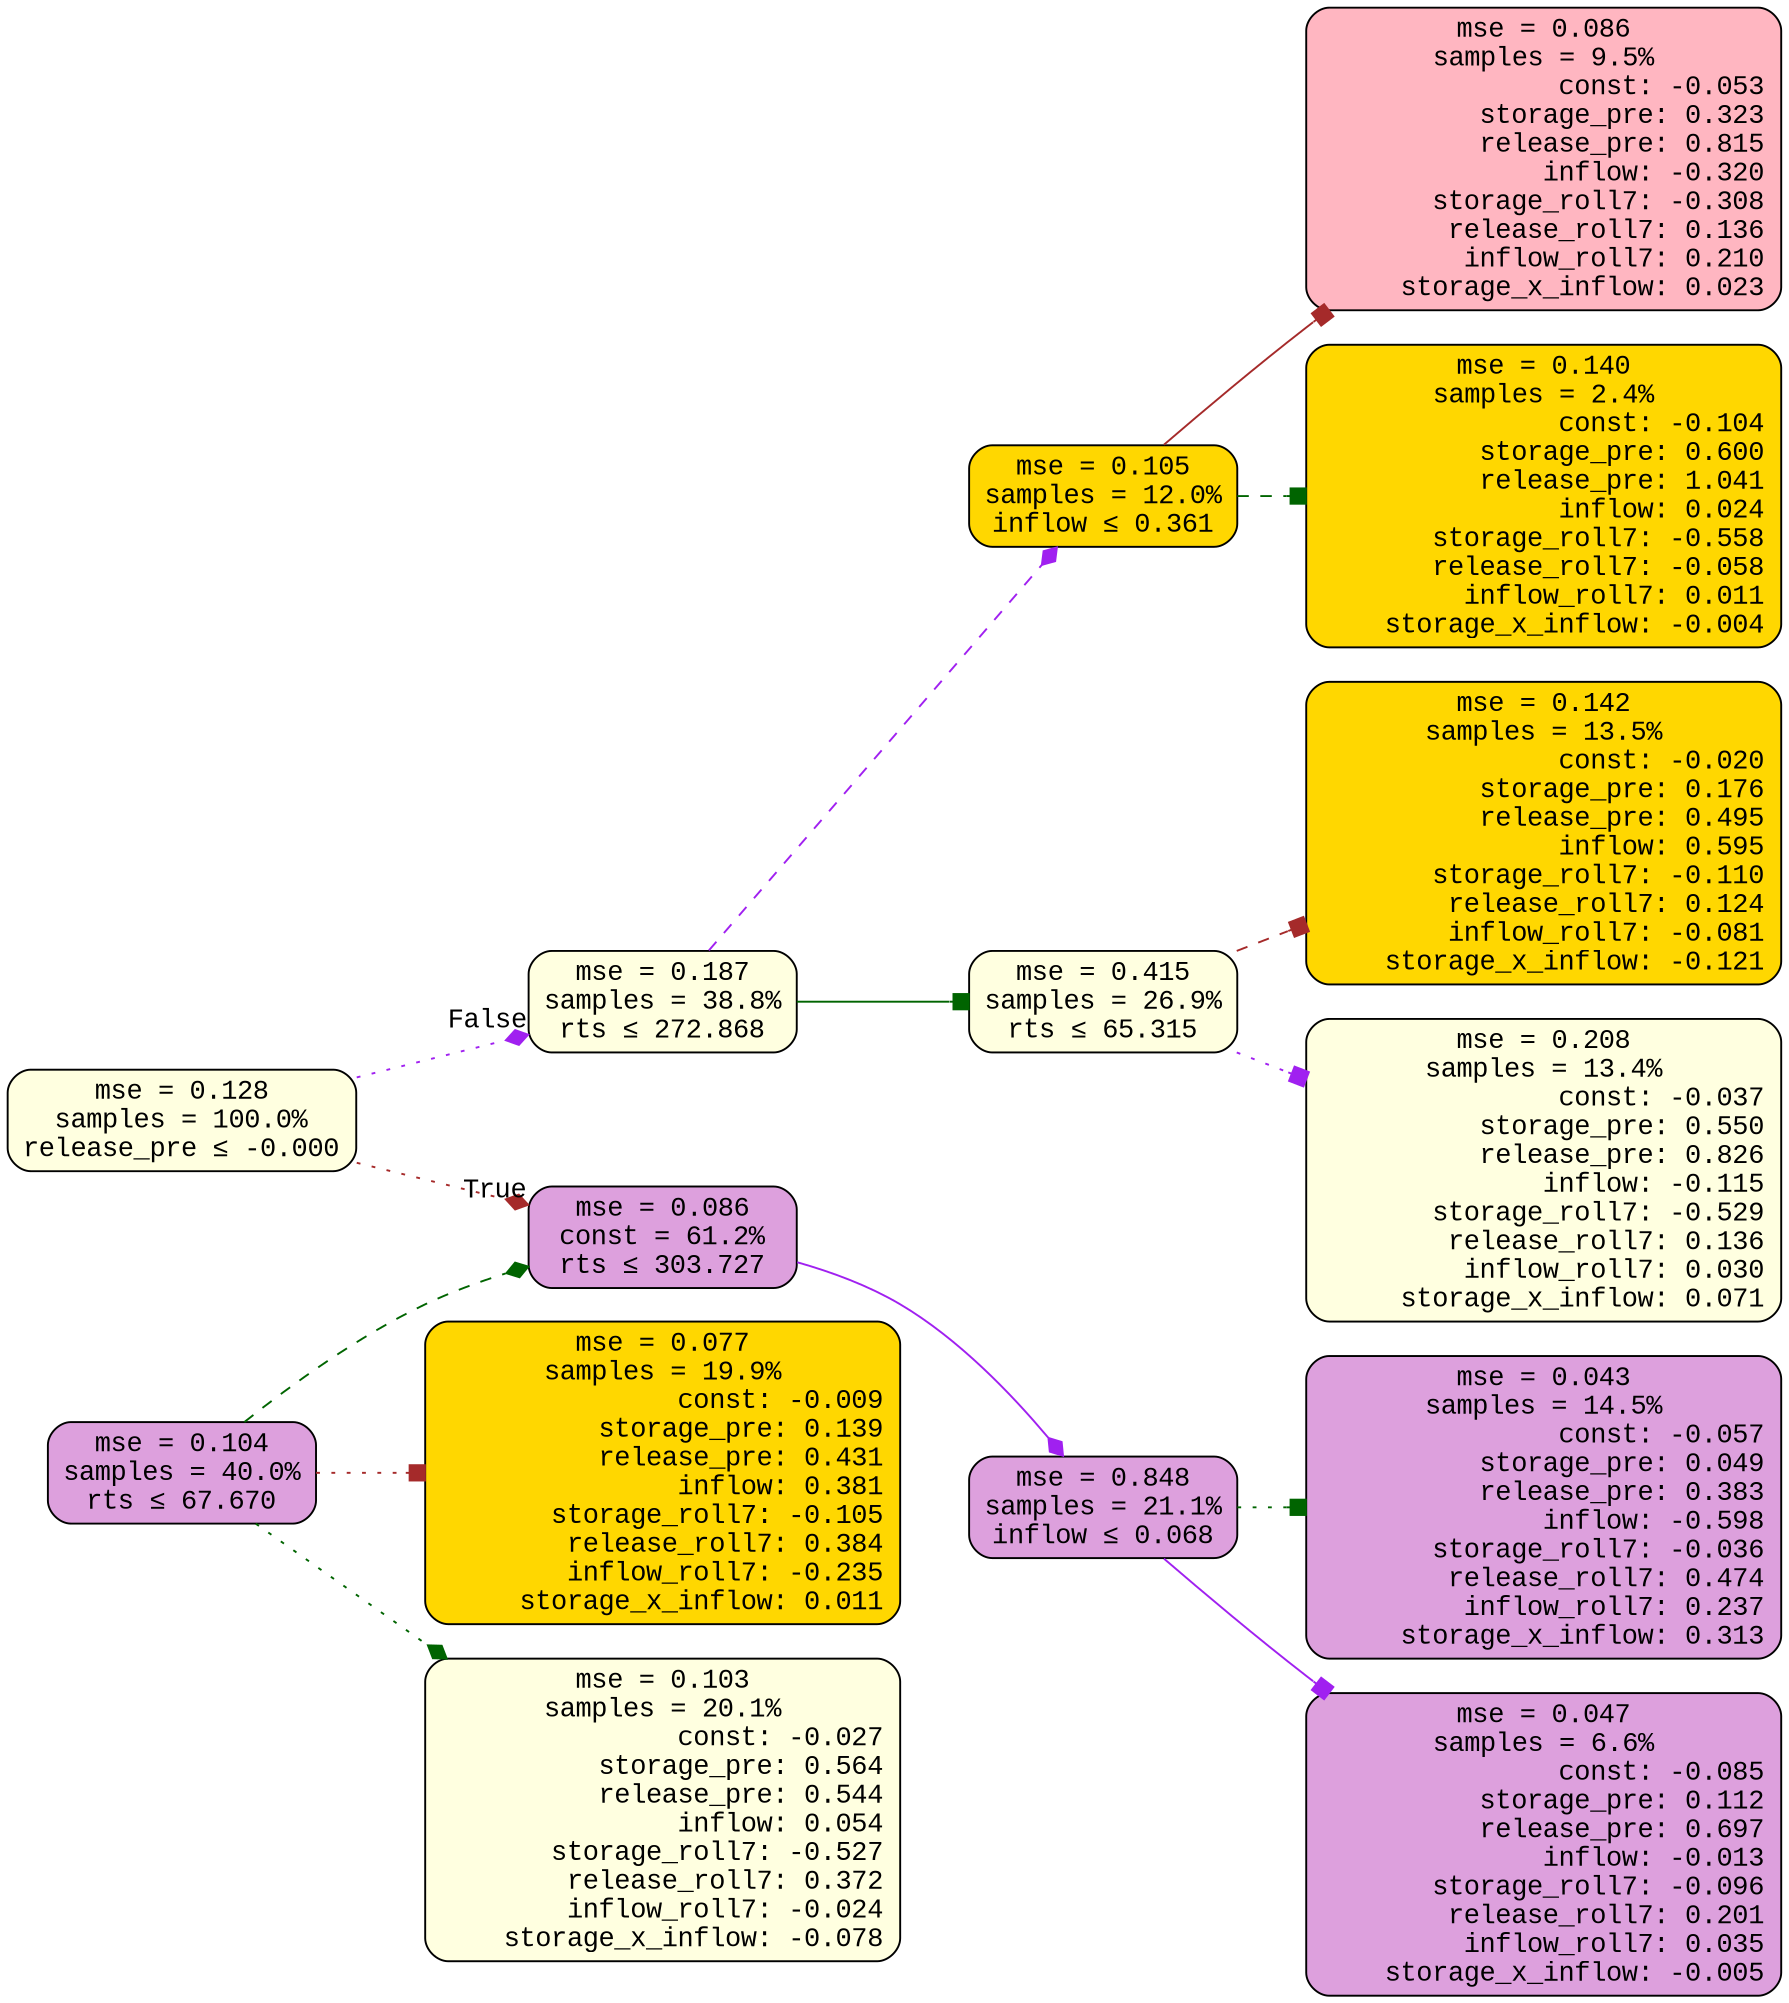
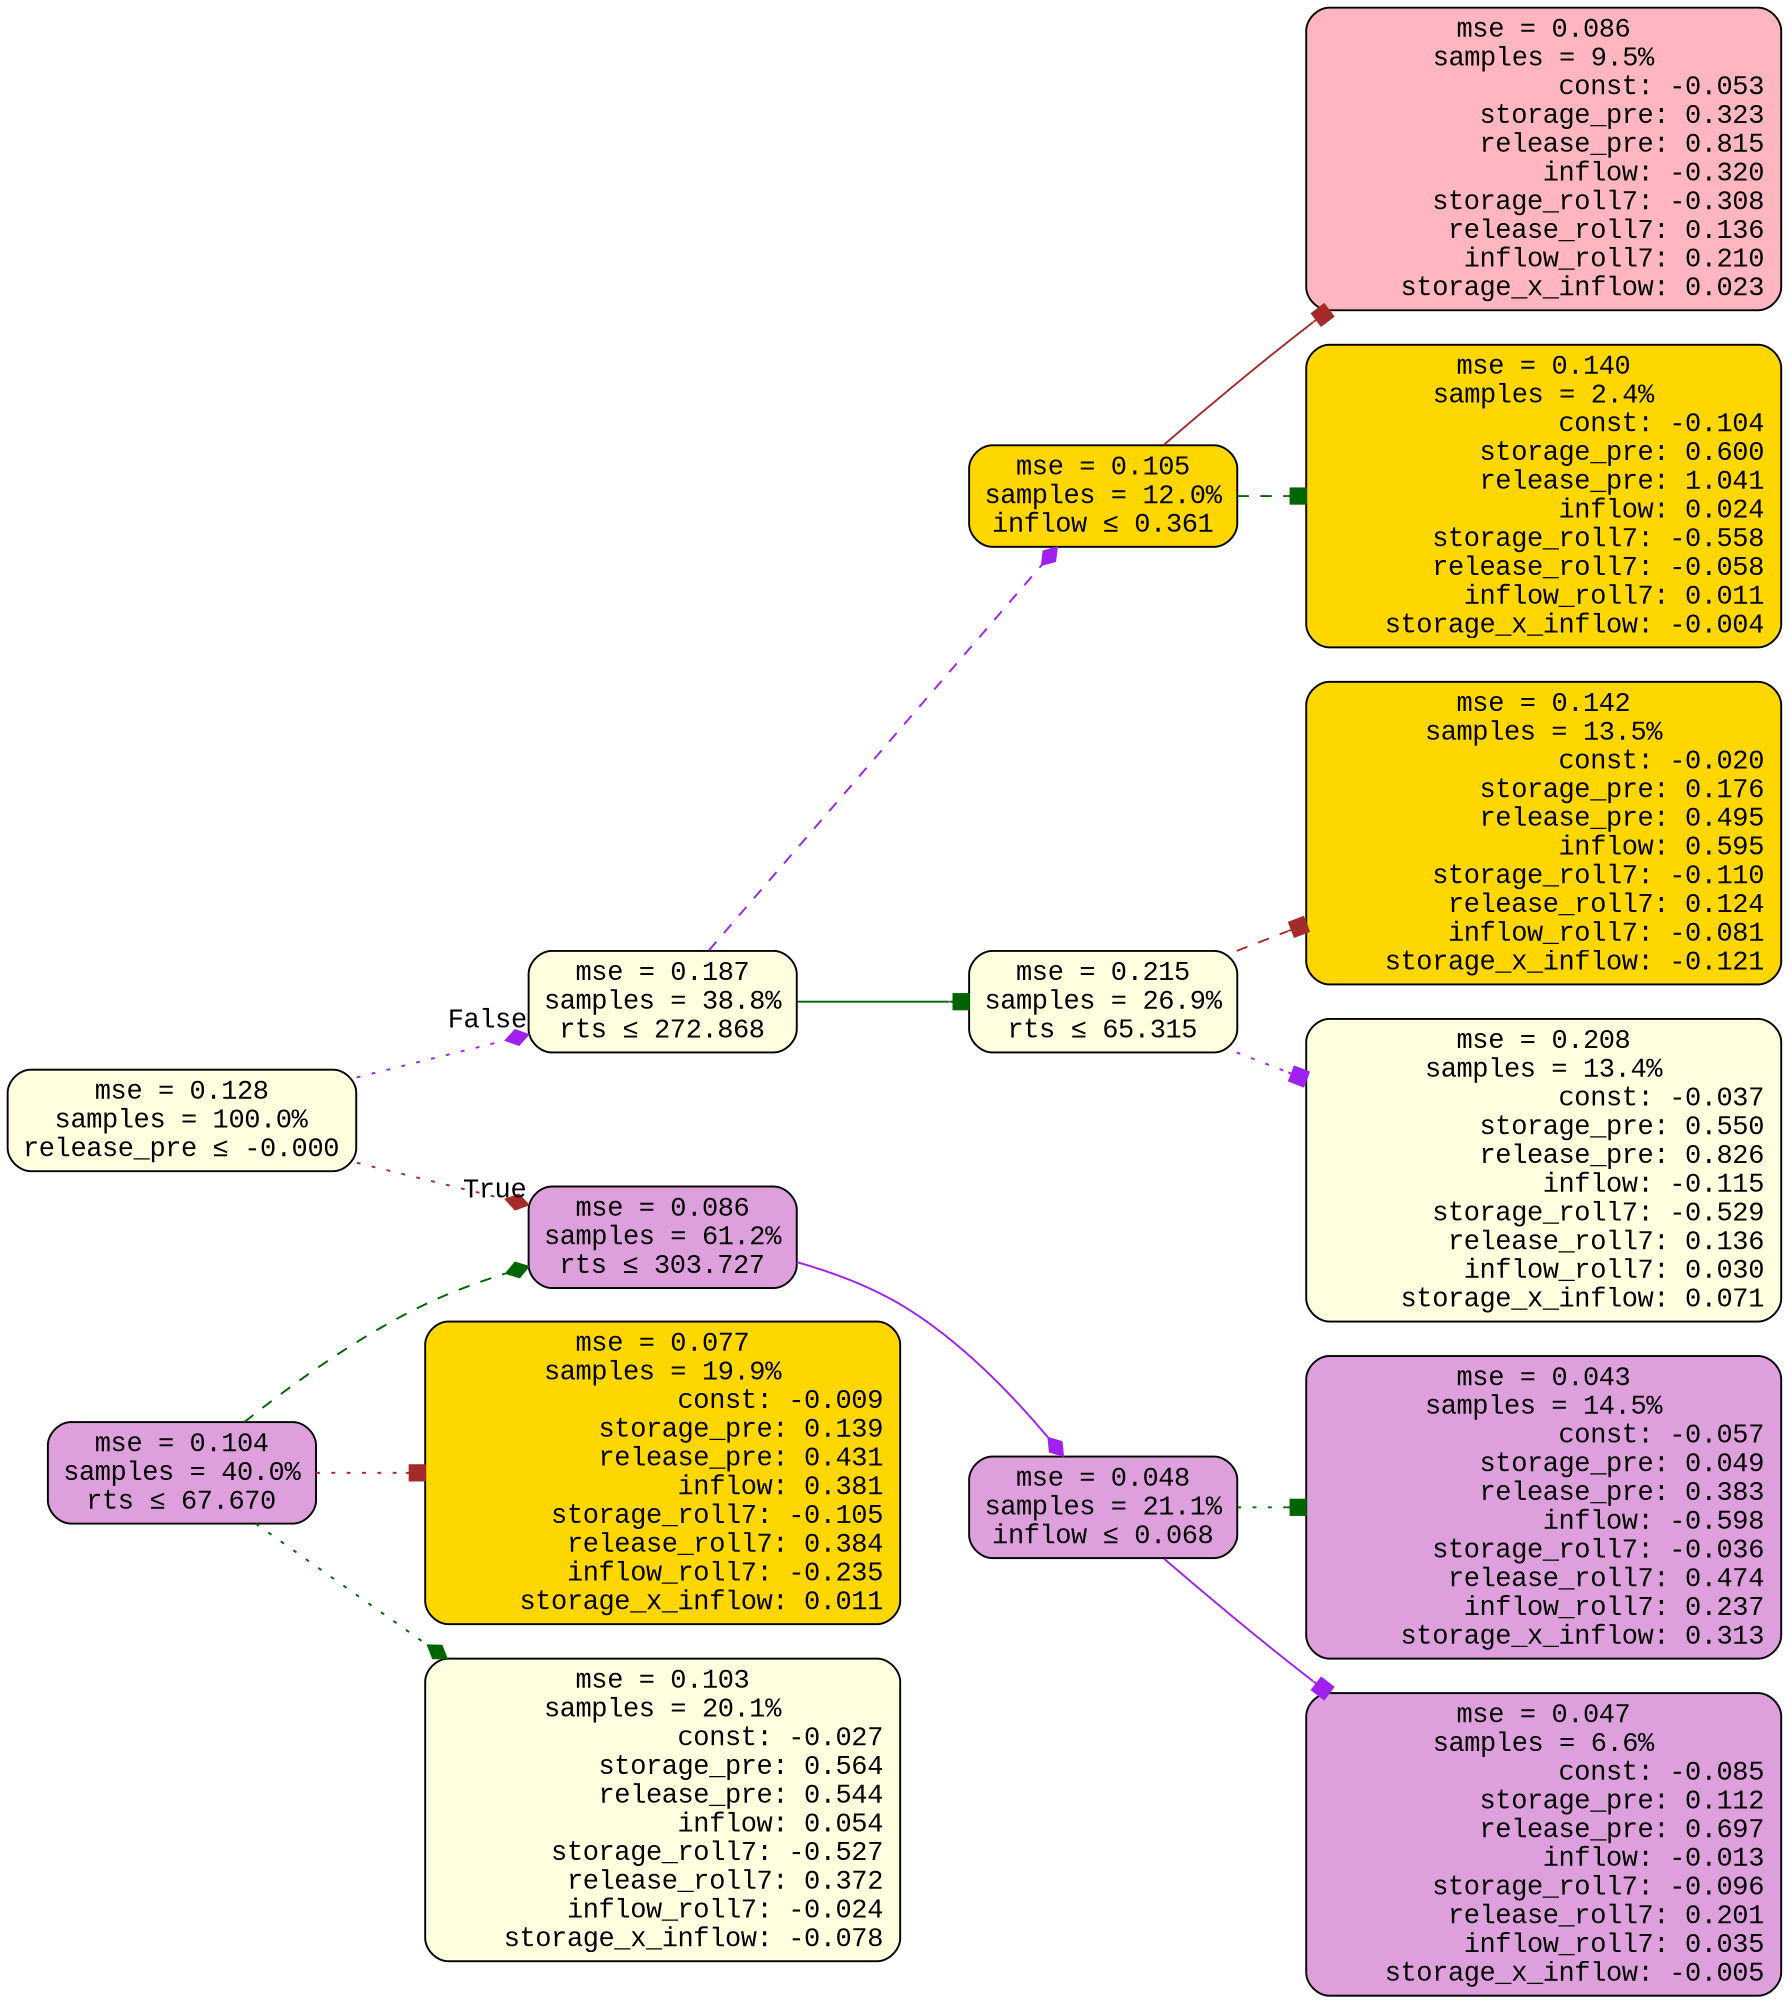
node "mse = 0.415 samples = 26.9% rts ≤ 65.315": label "mse = 0.415 samples = 26.9% rts ≤ 65.315" -> "mse = 0.215 samples = 26.9% rts ≤ 65.315"
node "mse = 0.086 const = 61.2% rts ≤ 303.727": label "mse = 0.086 const = 61.2% rts ≤ 303.727" -> "mse = 0.086 samples = 61.2% rts ≤ 303.727"
node "mse = 0.848 samples = 21.1% inflow ≤ 0.068": label "mse = 0.848 samples = 21.1% inflow ≤ 0.068" -> "mse = 0.048 samples = 21.1% inflow ≤ 0.068"
